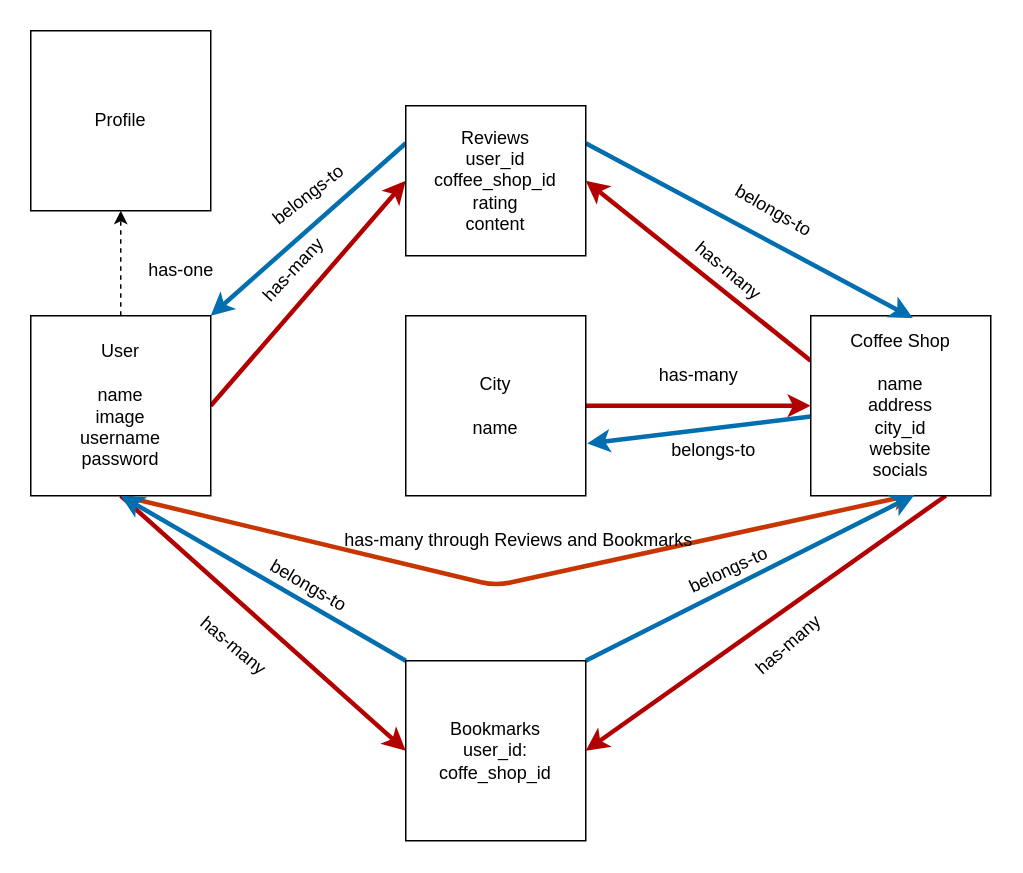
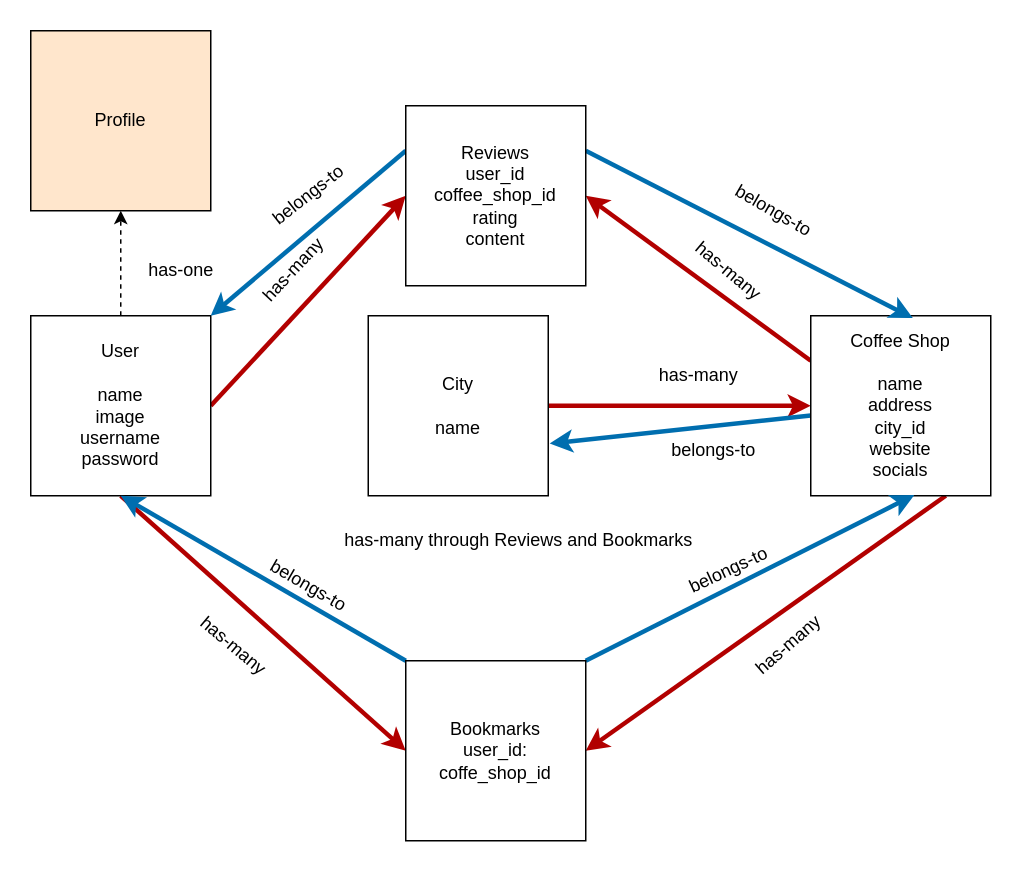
node "Profile": fillcolor #ffffff -> #ffe6cc
node "Reviews user_id coffee_shop_id rating content": size 180x150 -> 180x180
node "City name": moved (496, 406) -> (458, 406)
edge "User name image username password" -> "Coffee Shop name address city_id website socials": removed
